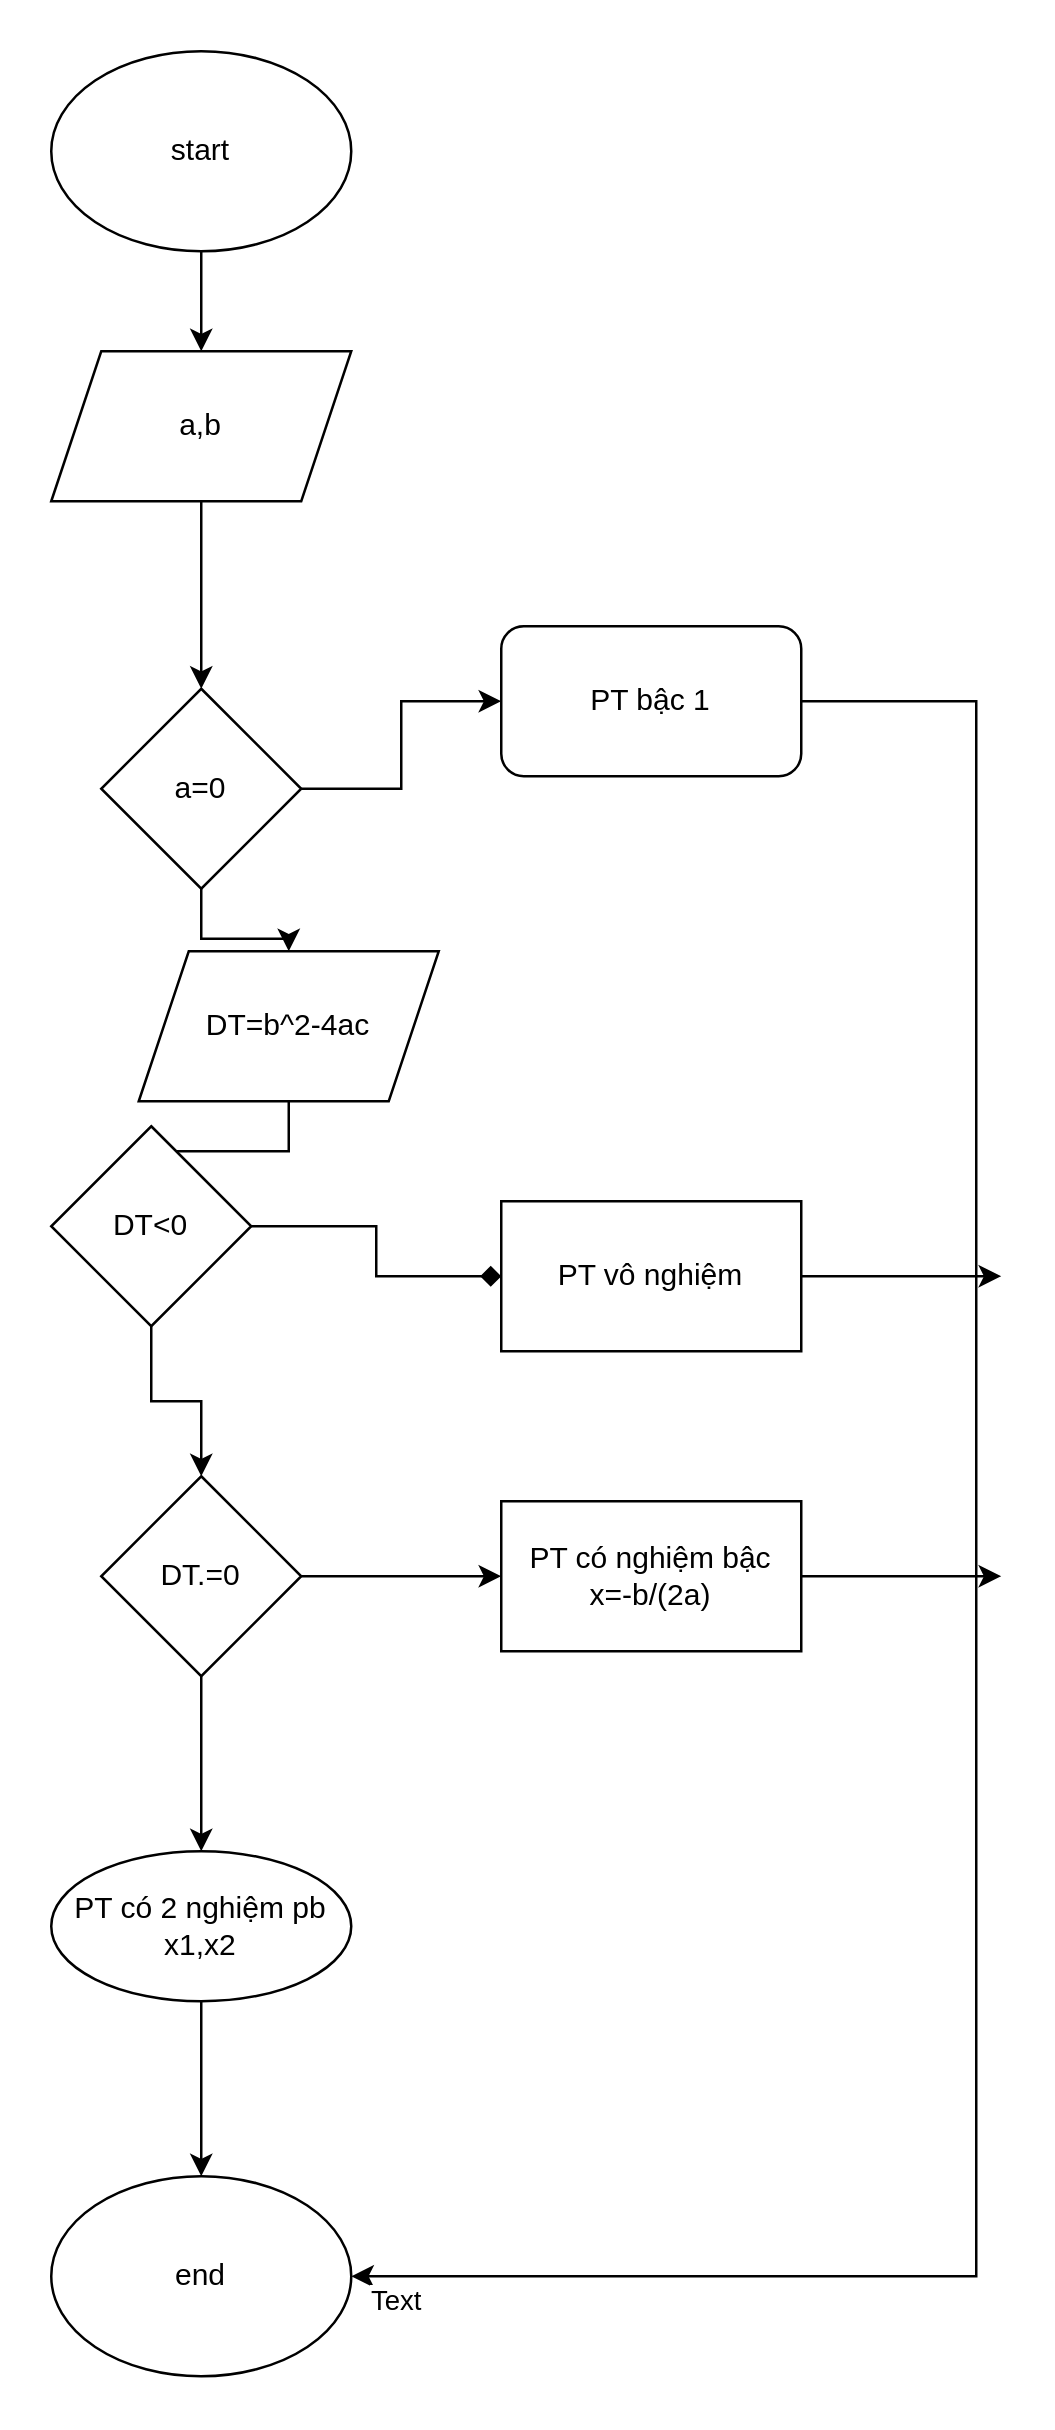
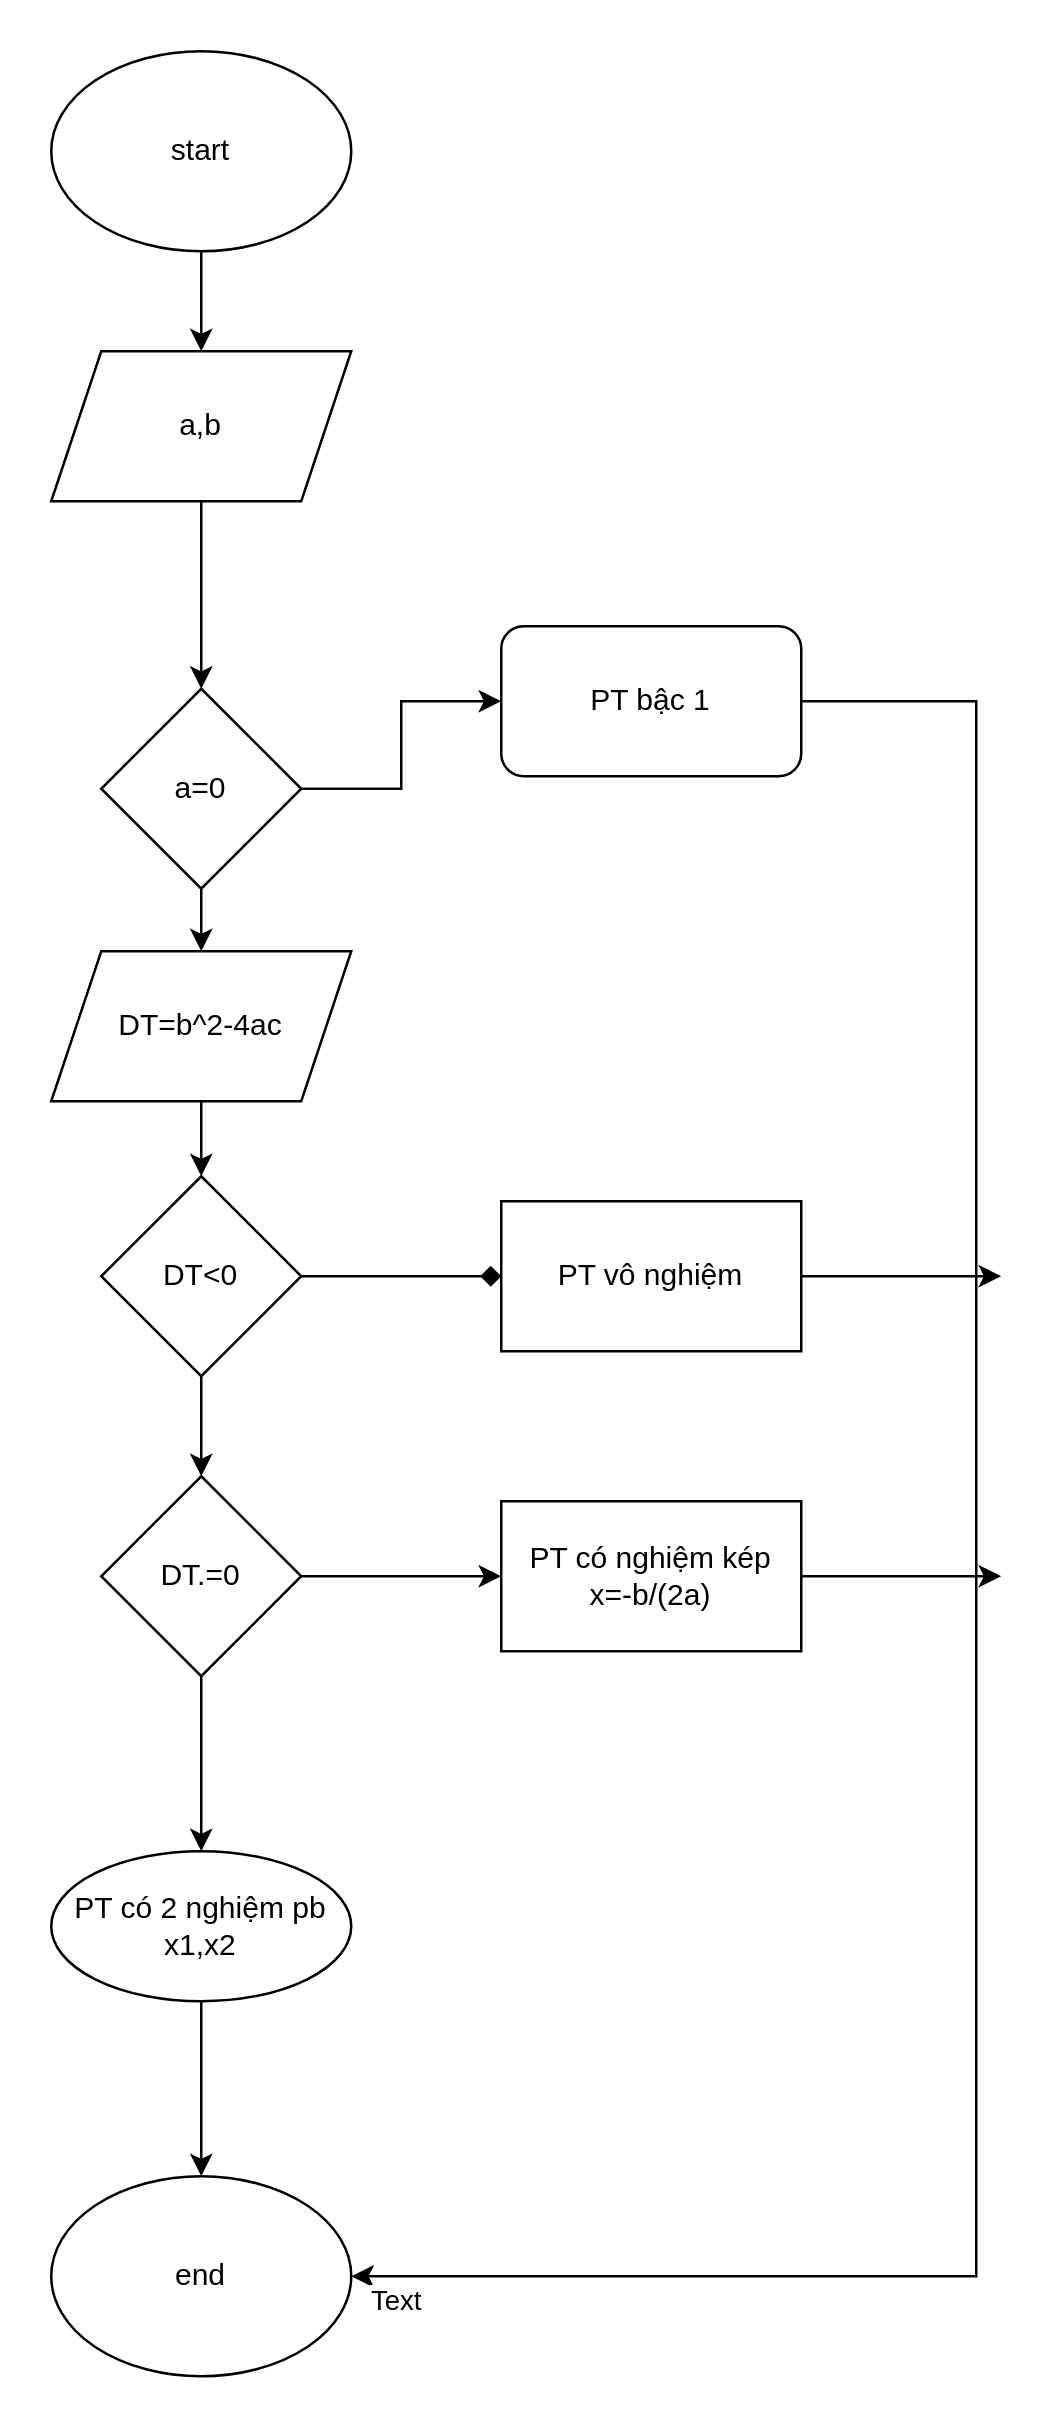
node "DT=b^2-4ac": moved (289, 1026) -> (201, 1026)
node "DT<0": moved (151, 1226) -> (201, 1276)
node "PT có nghiệm bậc x=-b/(2a)": label "PT có nghiệm bậc x=-b/(2a)" -> "PT có nghiệm kép x=-b/(2a)"
